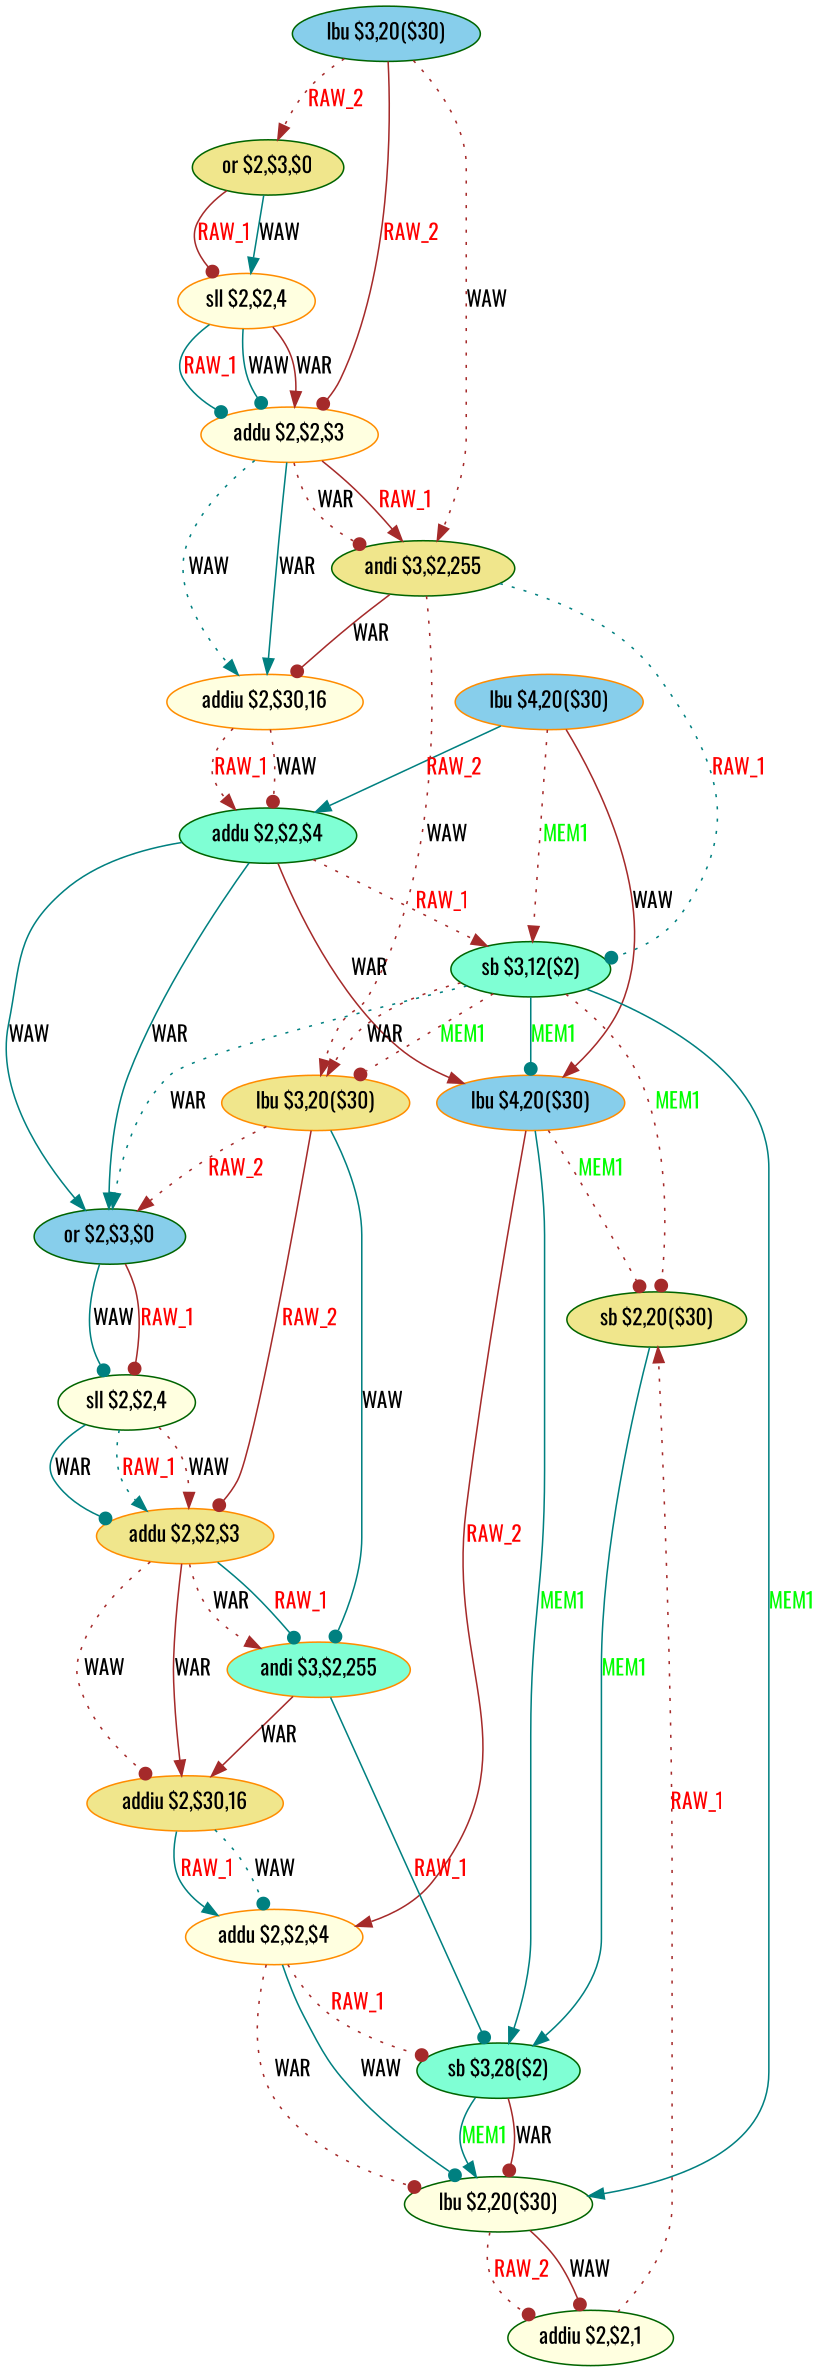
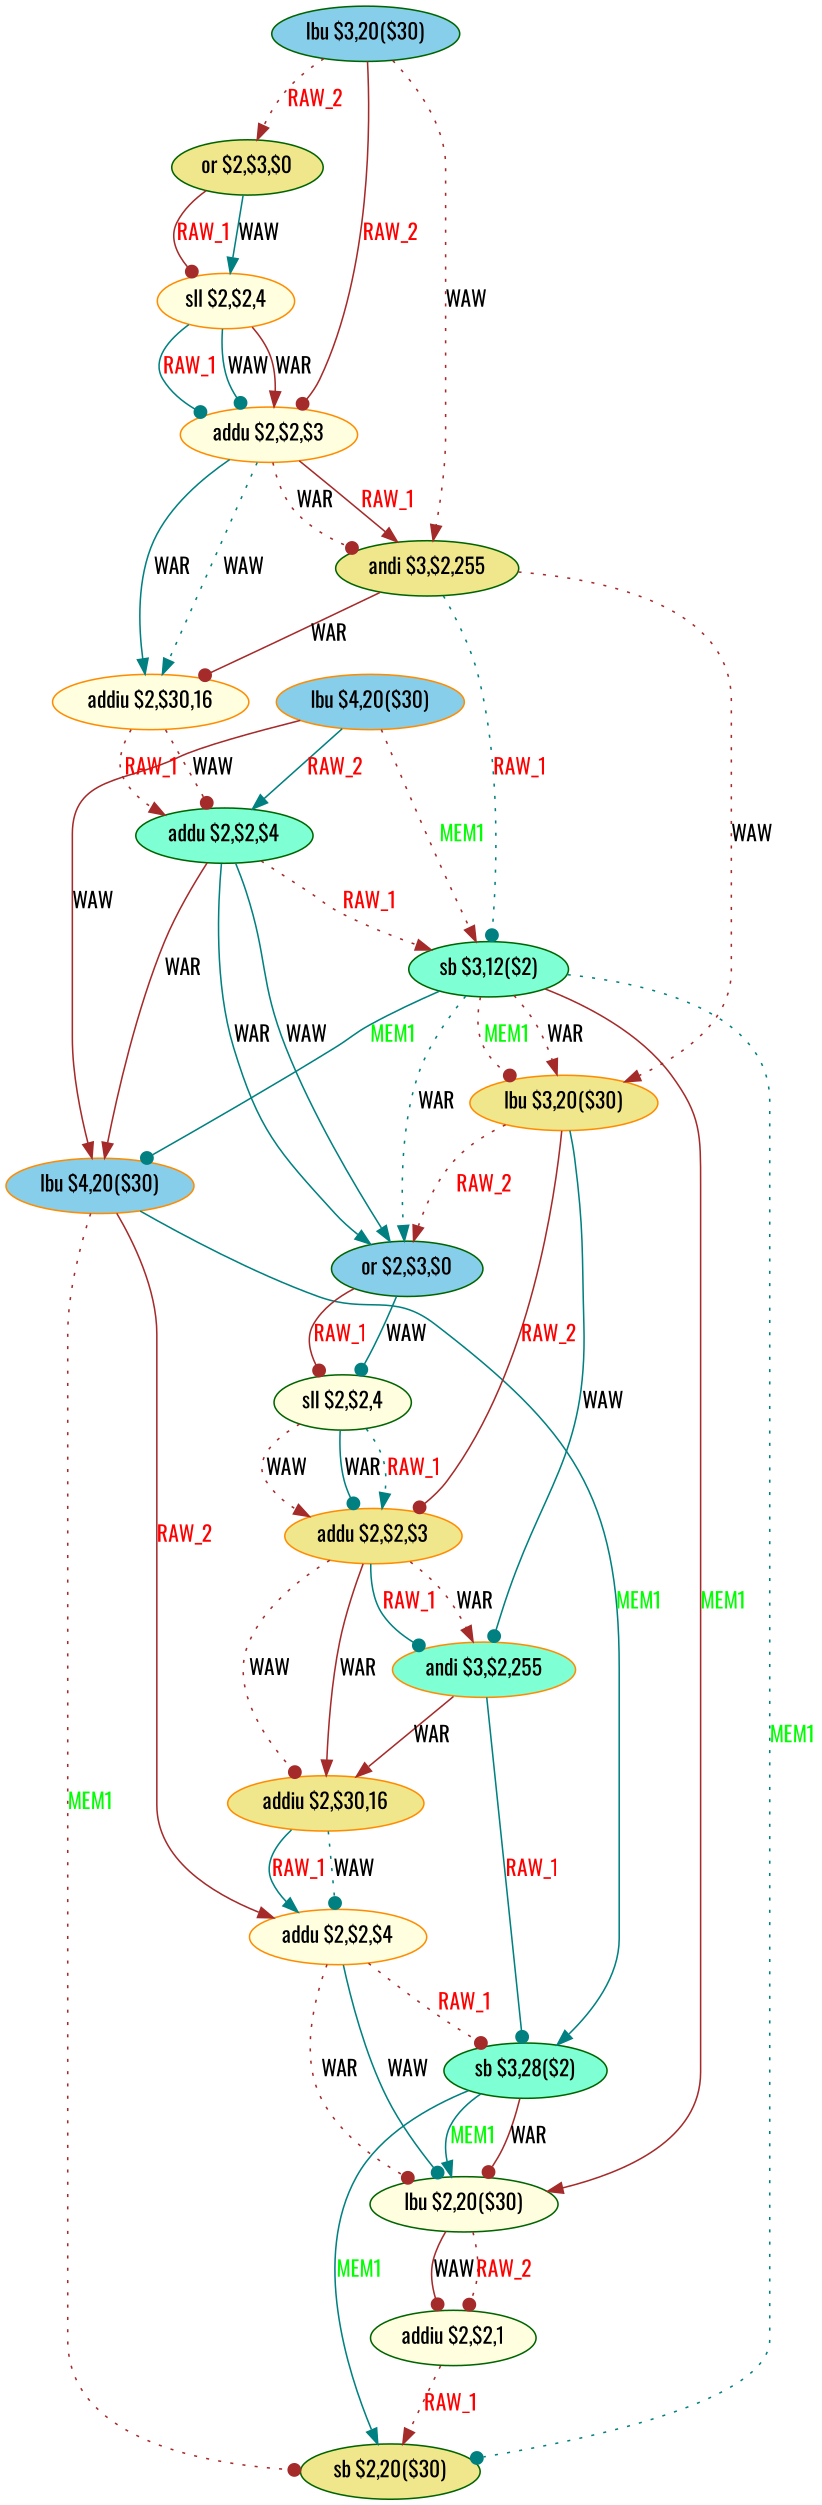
edge "sb $3,12($2)" -> "sb $2,20($30)": color brown -> teal
edge "sb $3,12($2)" -> "lbu $2,20($30)": color teal -> brown
edge "sb $2,20($30)" -> "sb $3,28($2)": reversed
